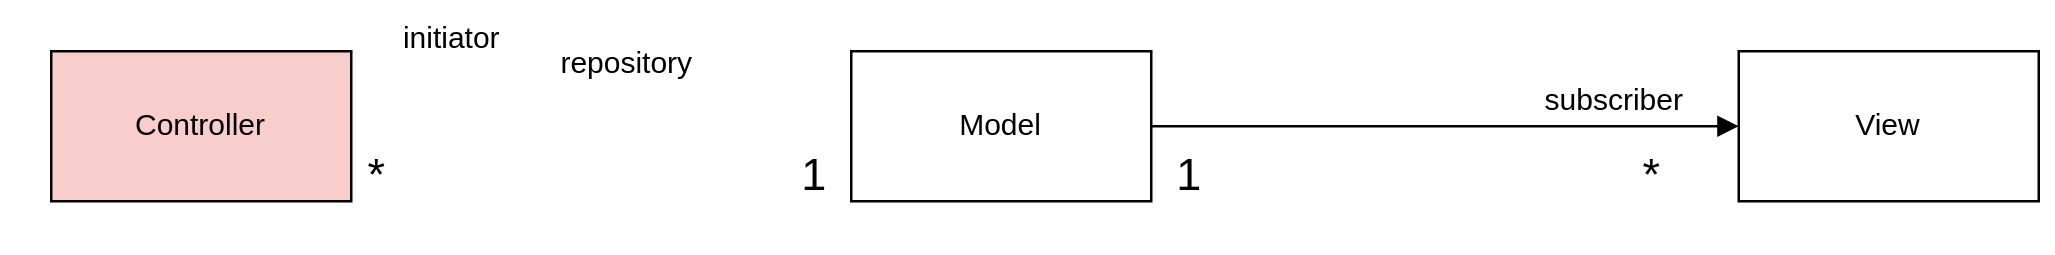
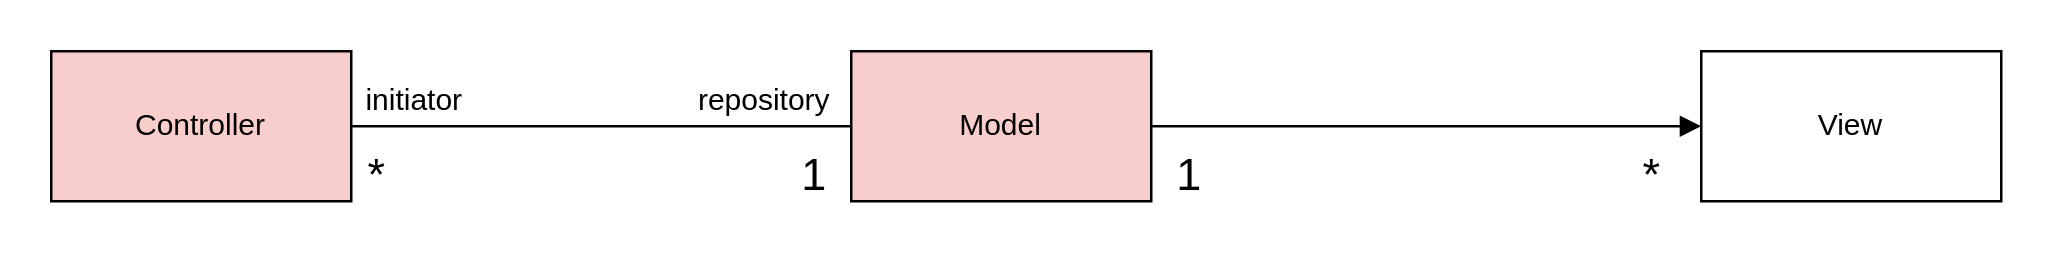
node "initiator": moved (451, 39) -> (414, 101)
node "repository": moved (626, 64) -> (764, 101)
node "subscriber": removed
edge "Controller" -- "Model": added
node "Model": fillcolor #ffffff -> #f8cecc
node "View": moved (1889, 126) -> (1851, 126)
